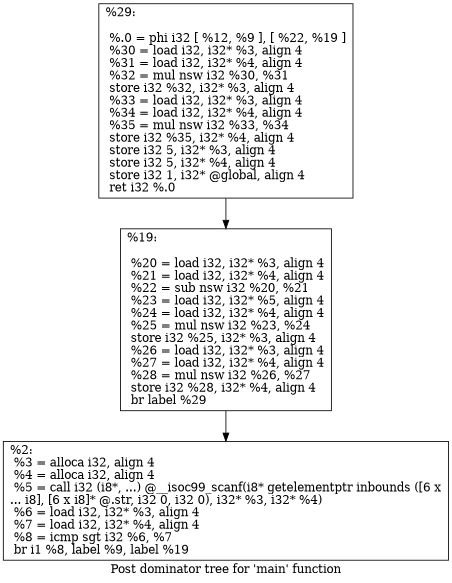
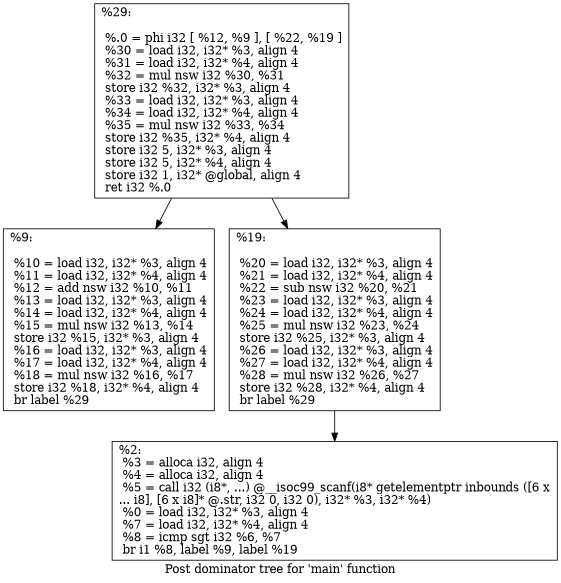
node "%19:": text "%23 = load i32, i32* %5, align 4" -> "%23 = load i32, i32* %3, align 4"
node "%9:": added
node "%2:": text "%6 = load i32, i32* %3, align 4" -> "%0 = load i32, i32* %3, align 4"
